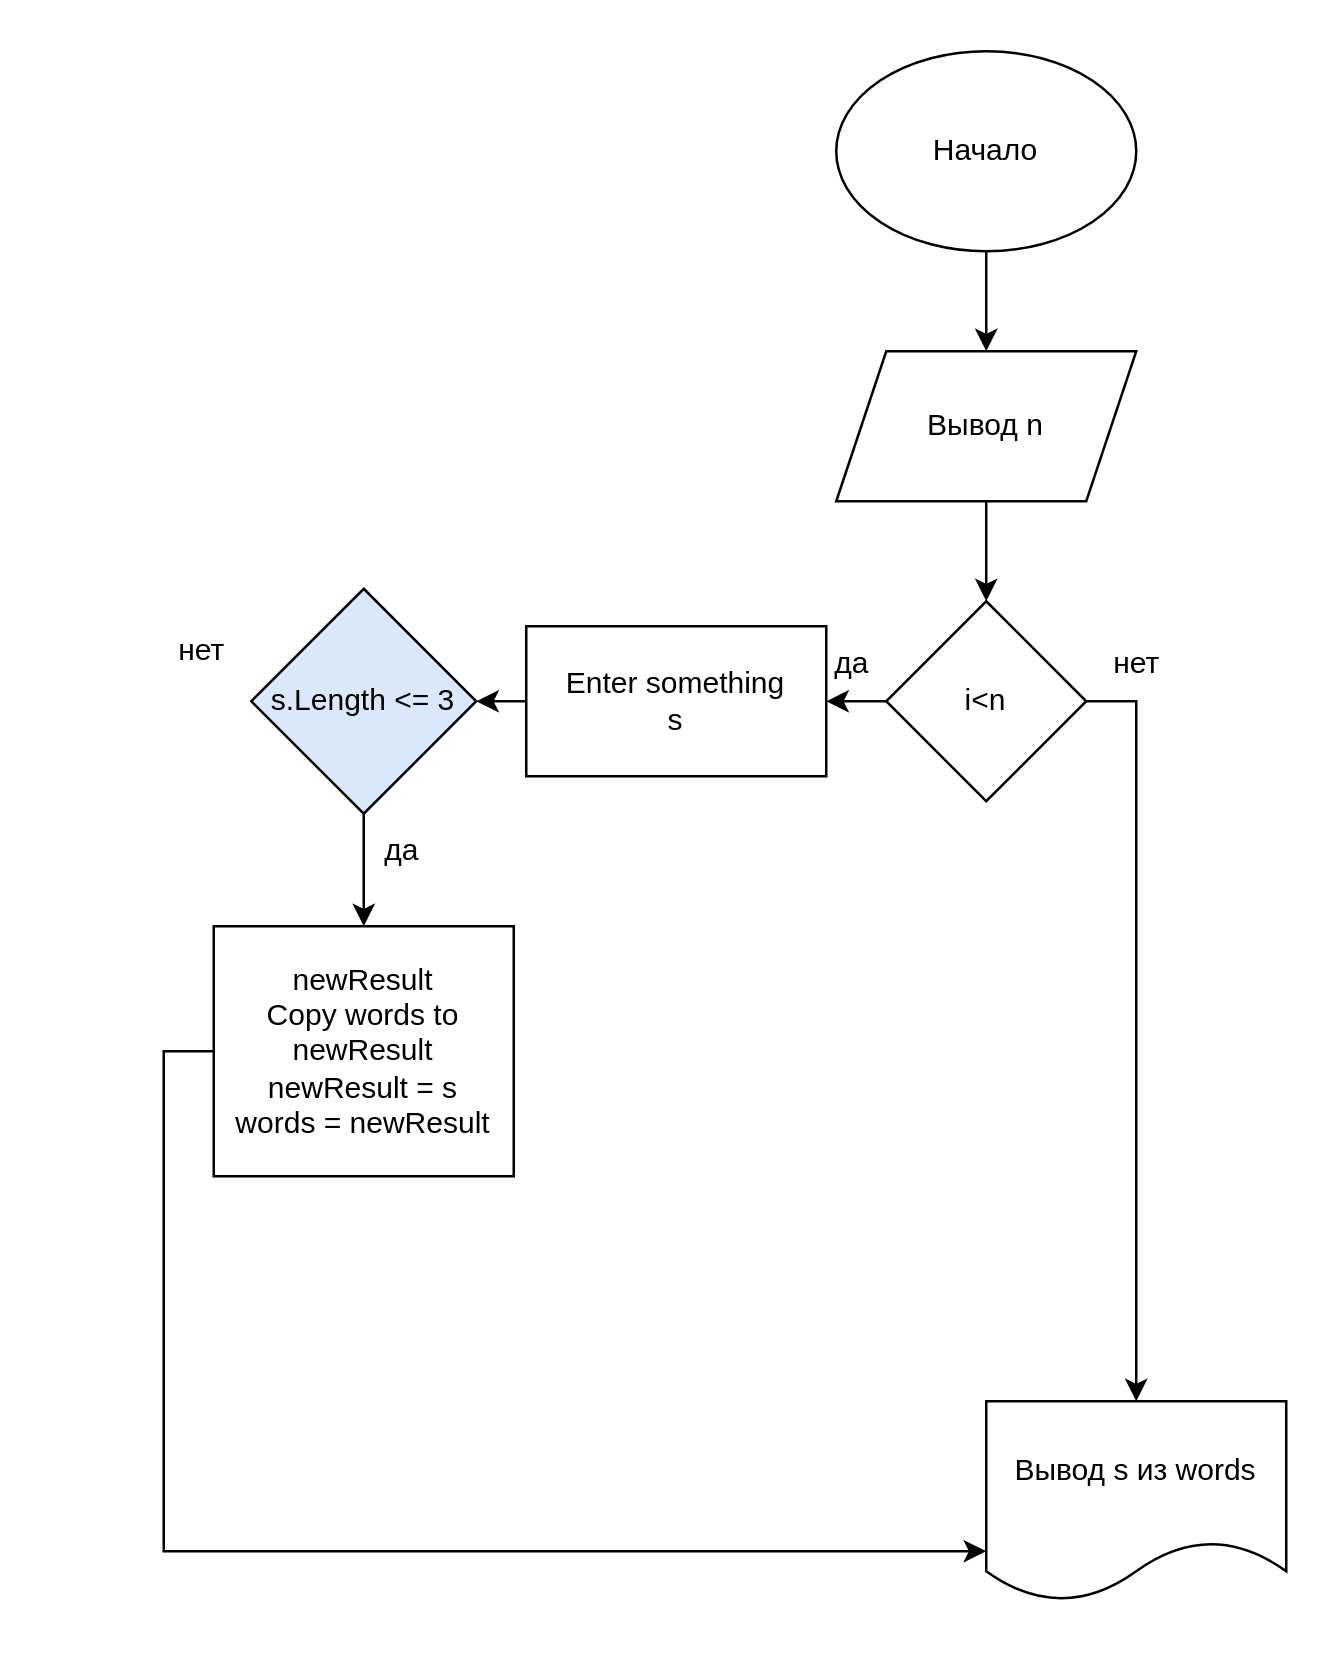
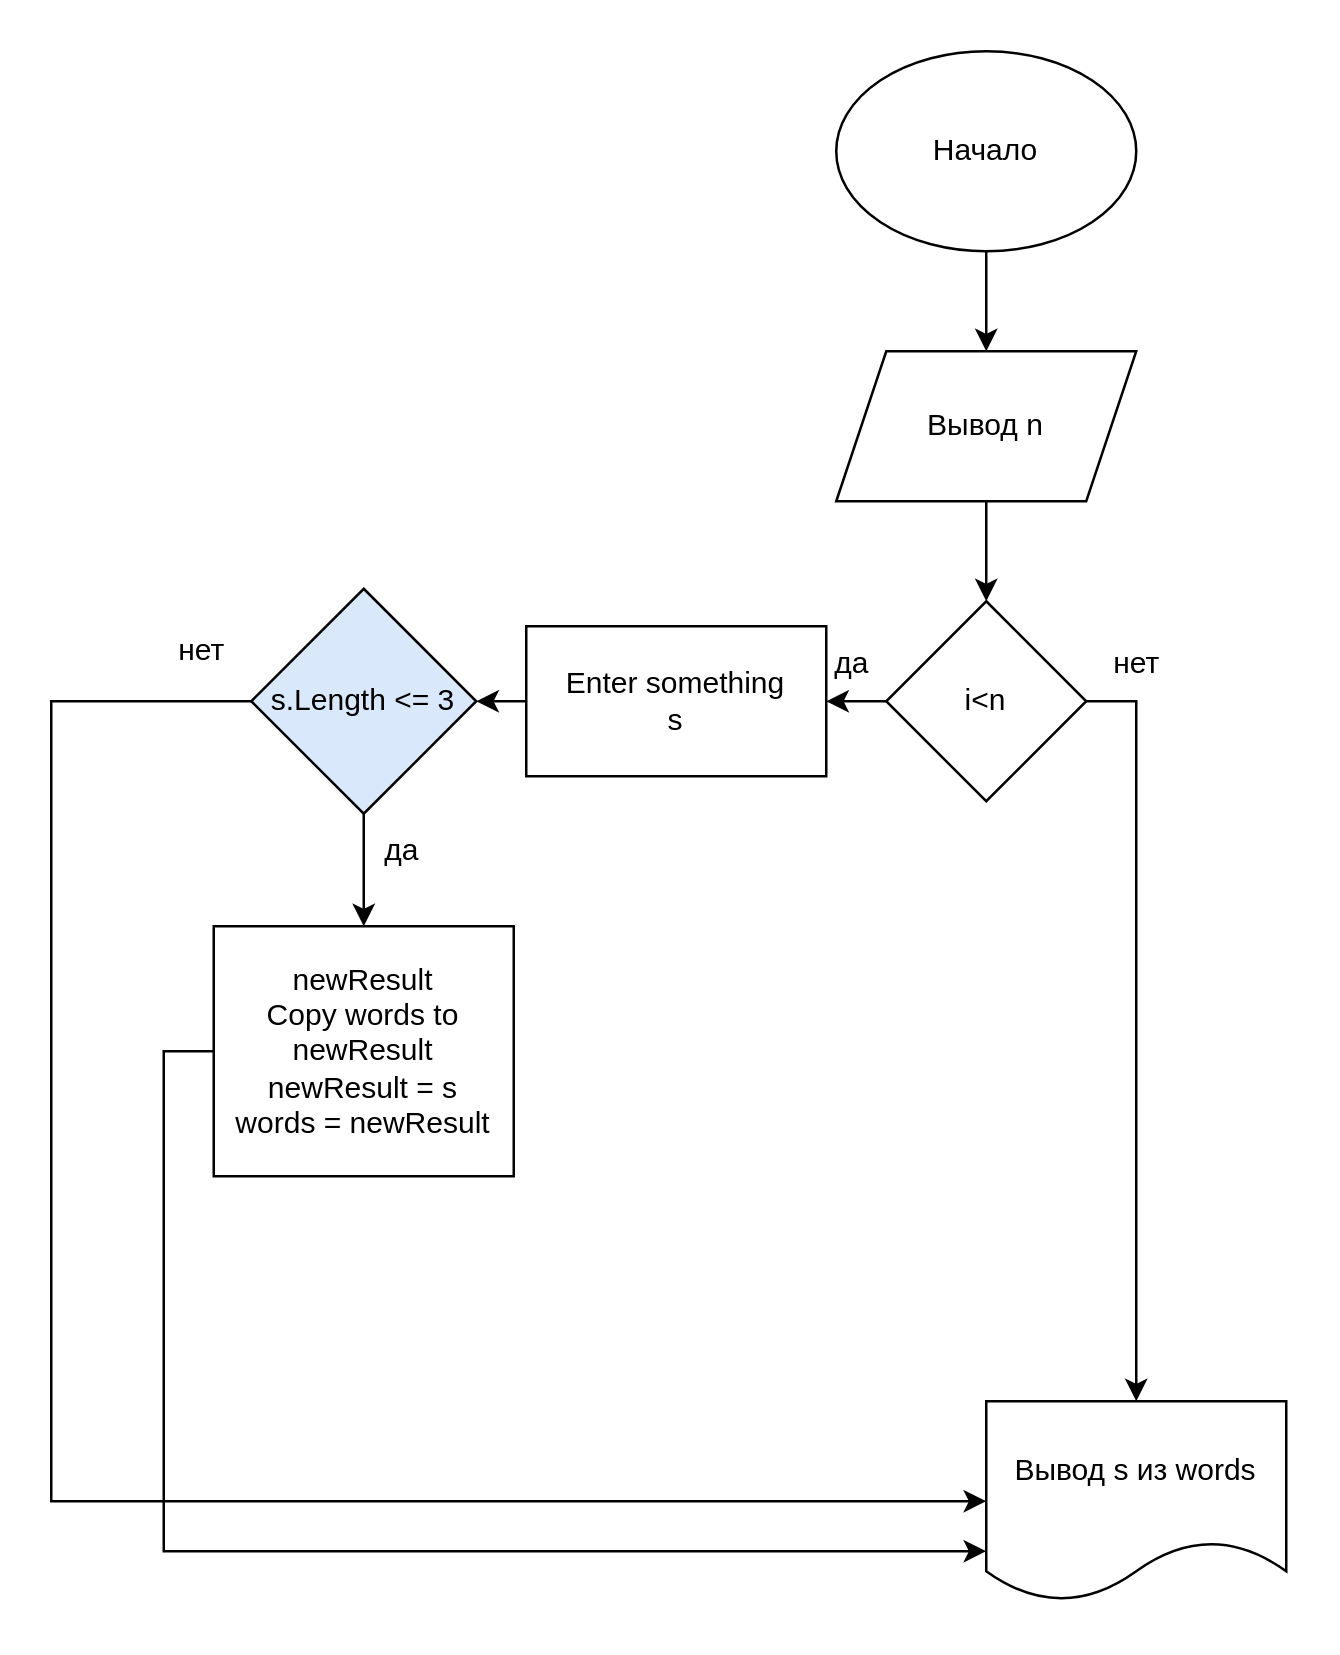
edge "s.Length <= 3" -> "Вывод s из words": added
